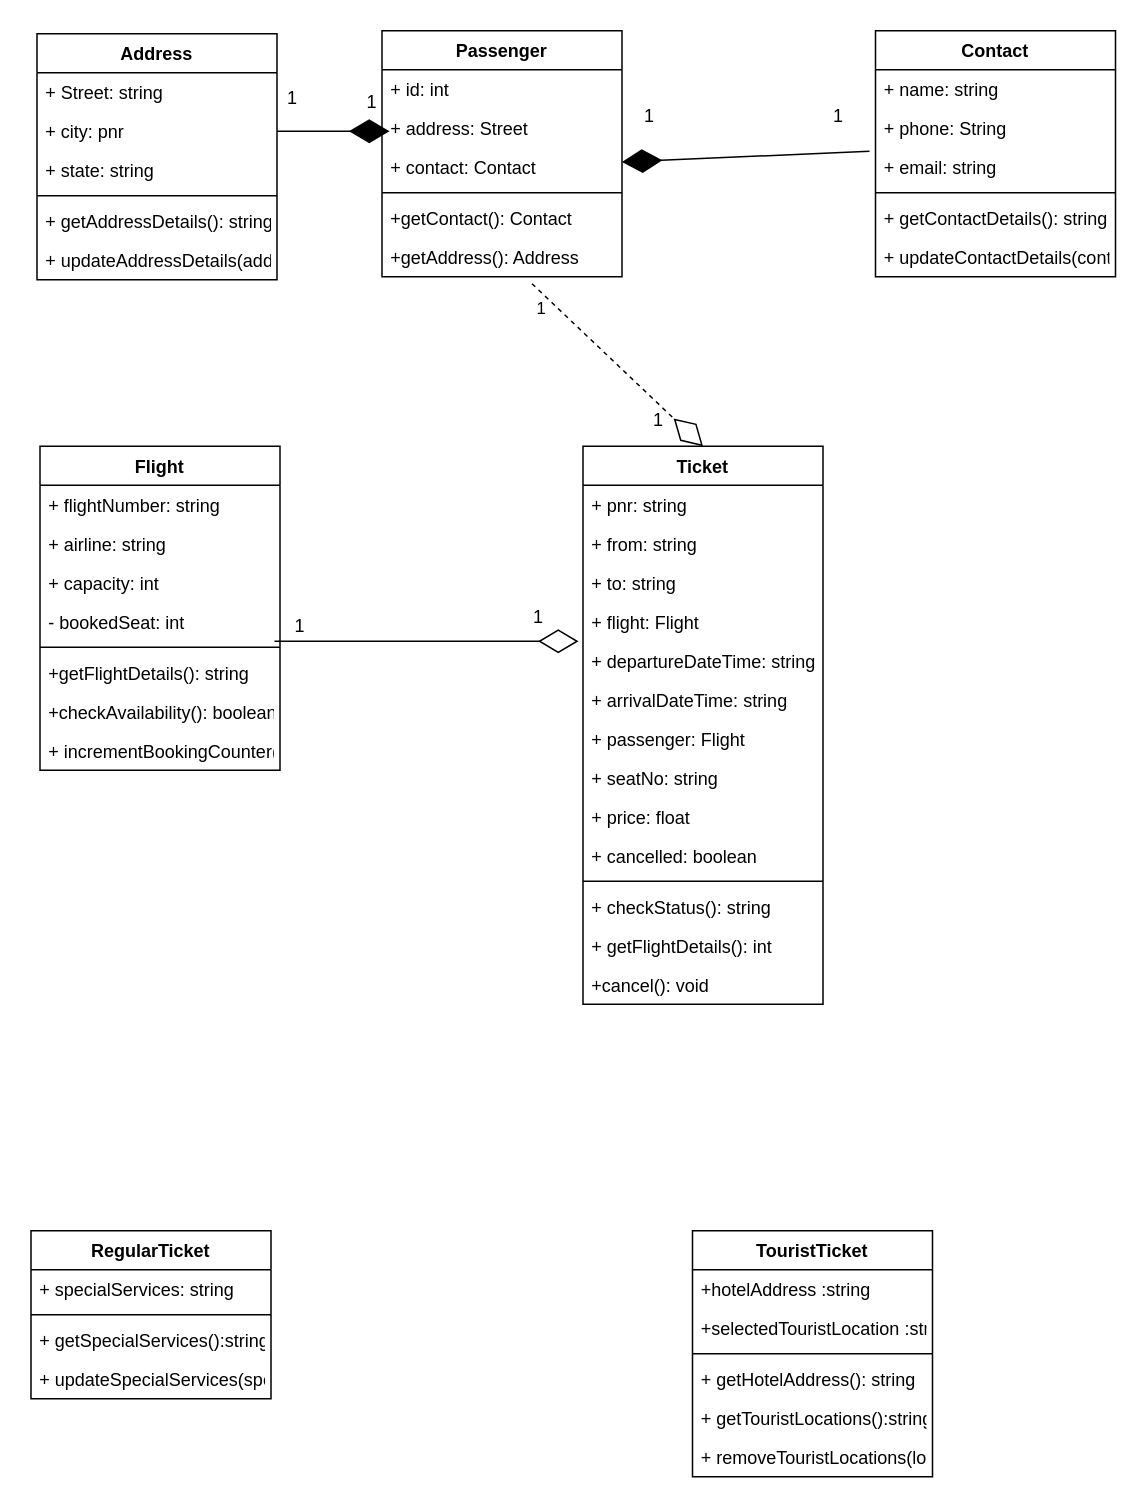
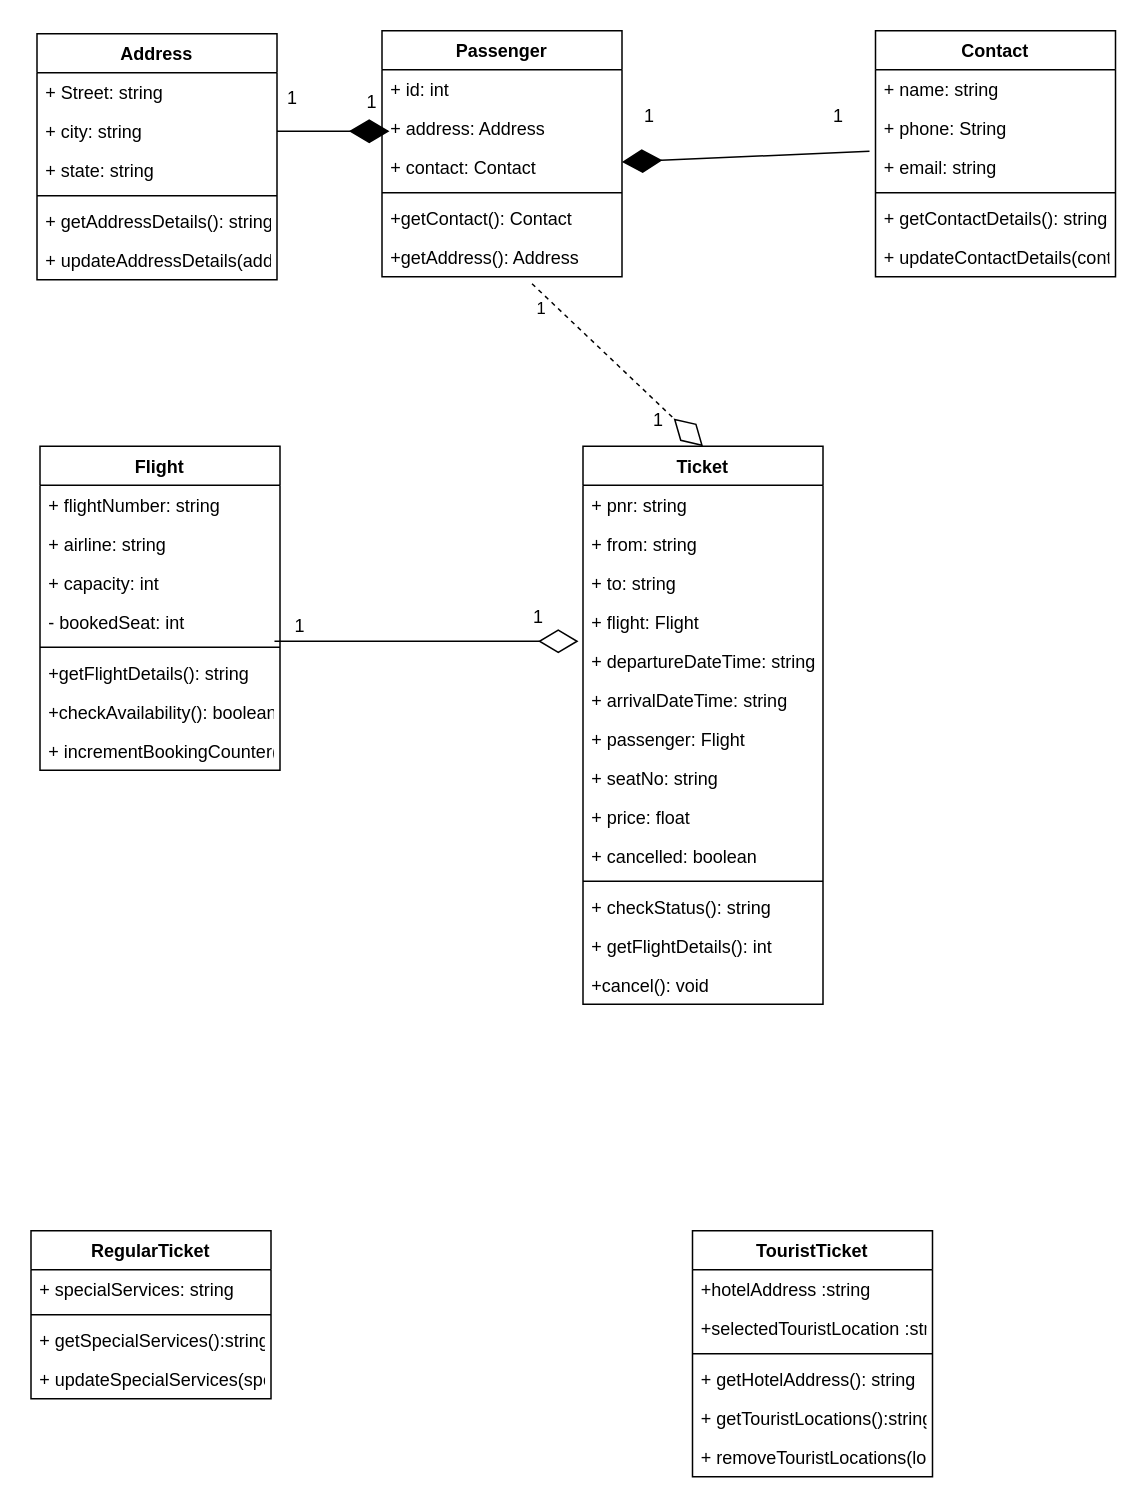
node "+ address: Street": label "+ address: Street" -> "+ address: Address"
node "+ city: pnr": label "+ city: pnr" -> "+ city: string"
